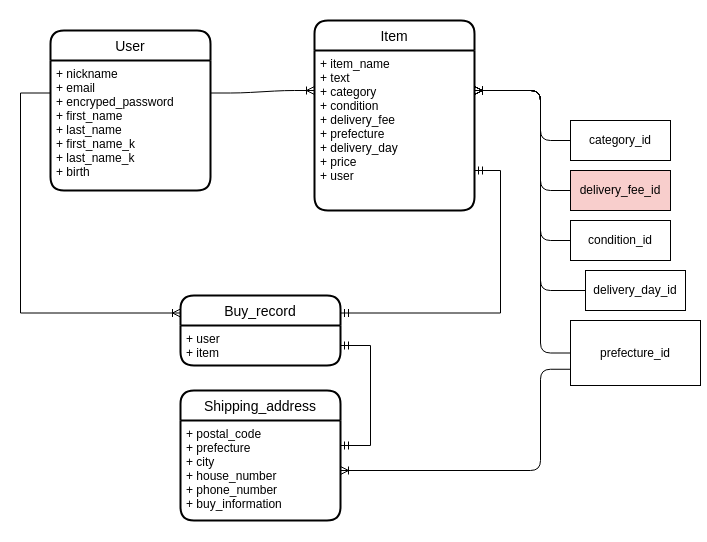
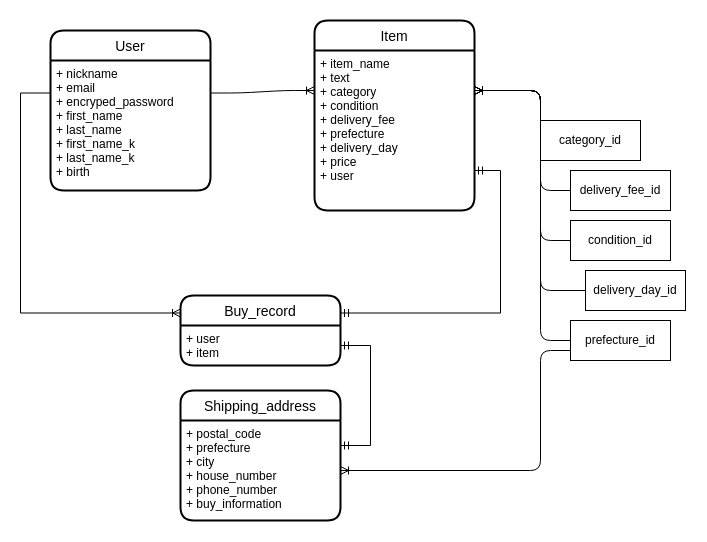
node "category_id": moved (621, 141) -> (591, 141)
node "delivery_fee_id": fillcolor #f8cecc -> #ffffff
node "prefecture_id": size 130x65 -> 100x40
